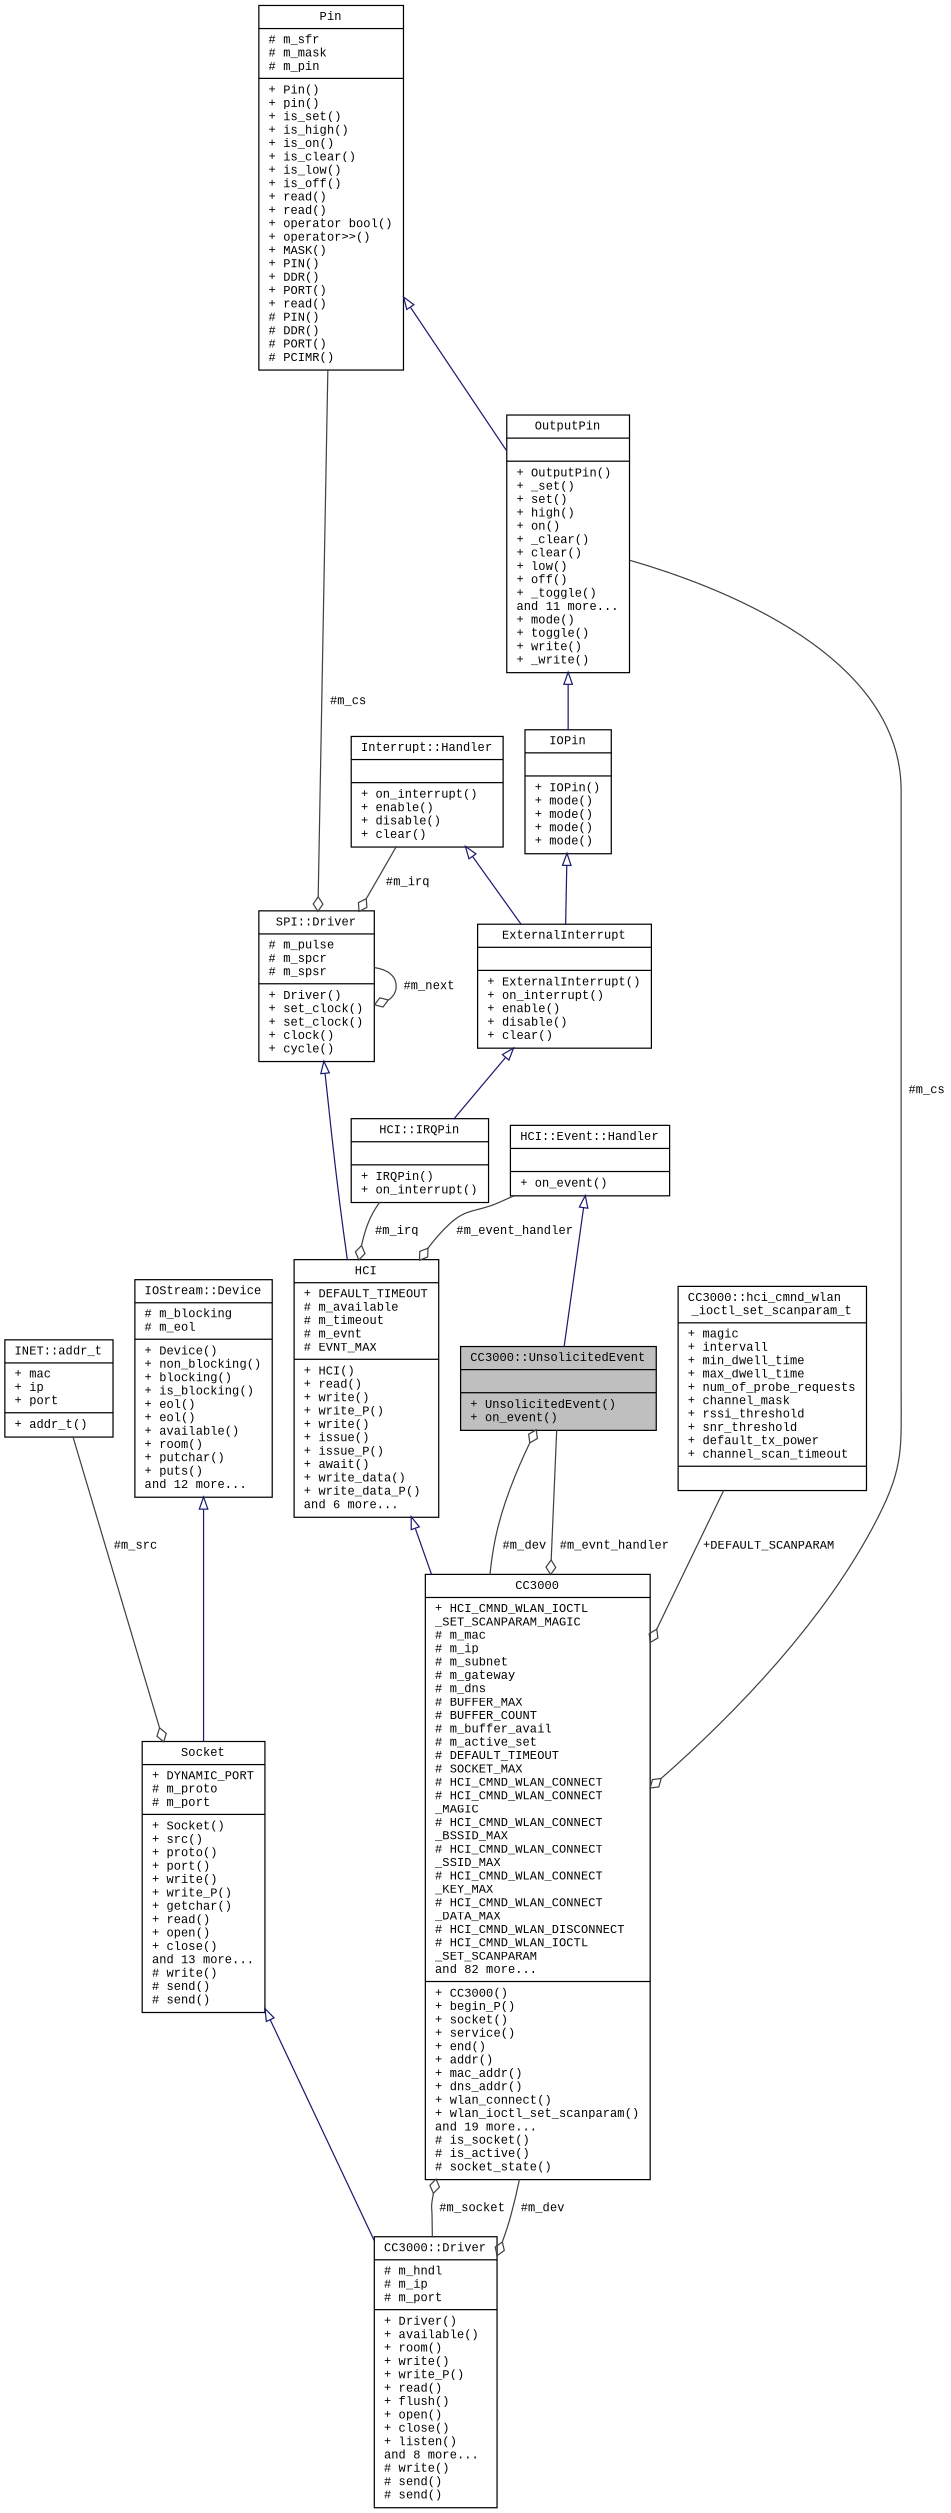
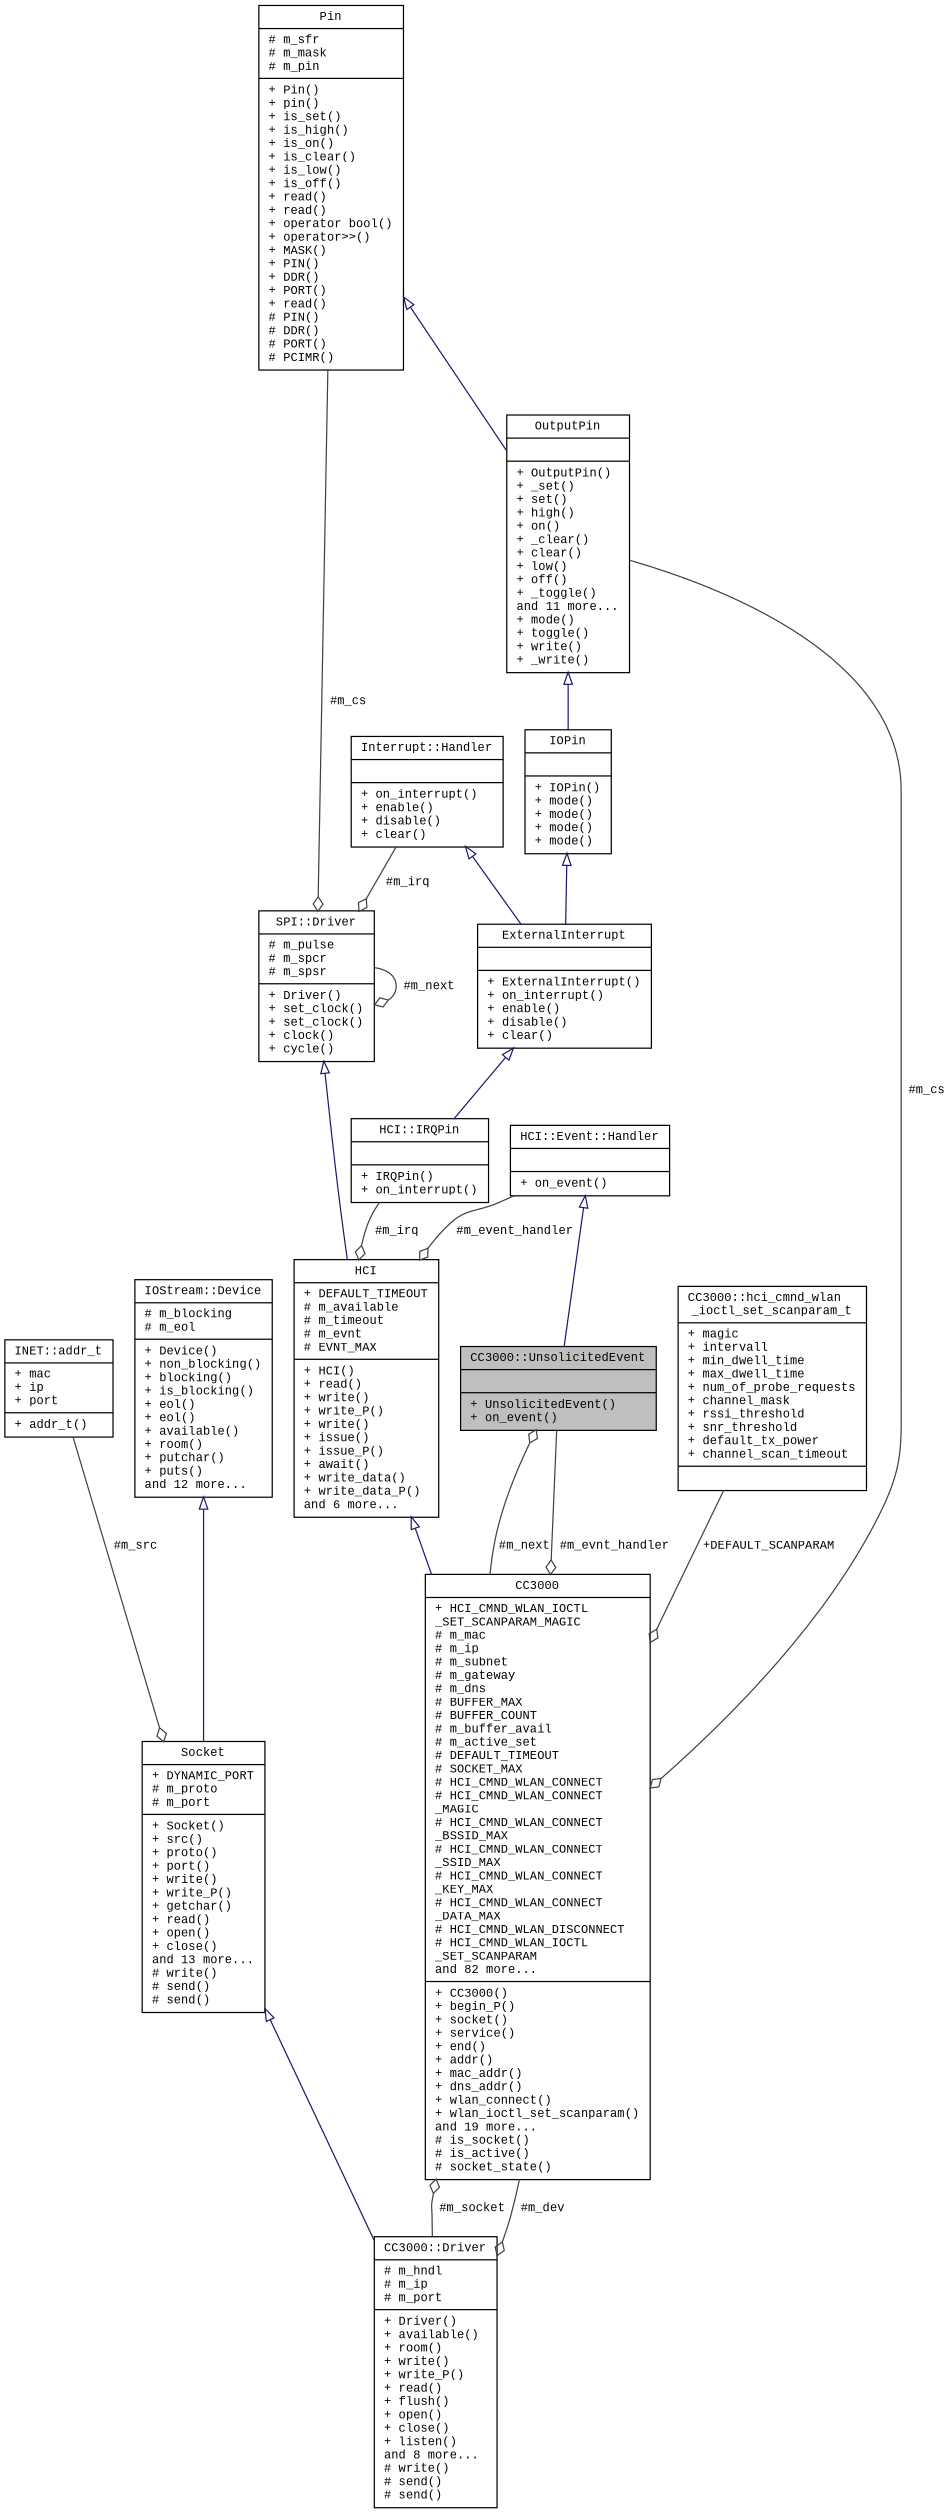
edge "CC3000" -> "CC3000::UnsolicitedEvent": label " #m_dev" -> " #m_next"
